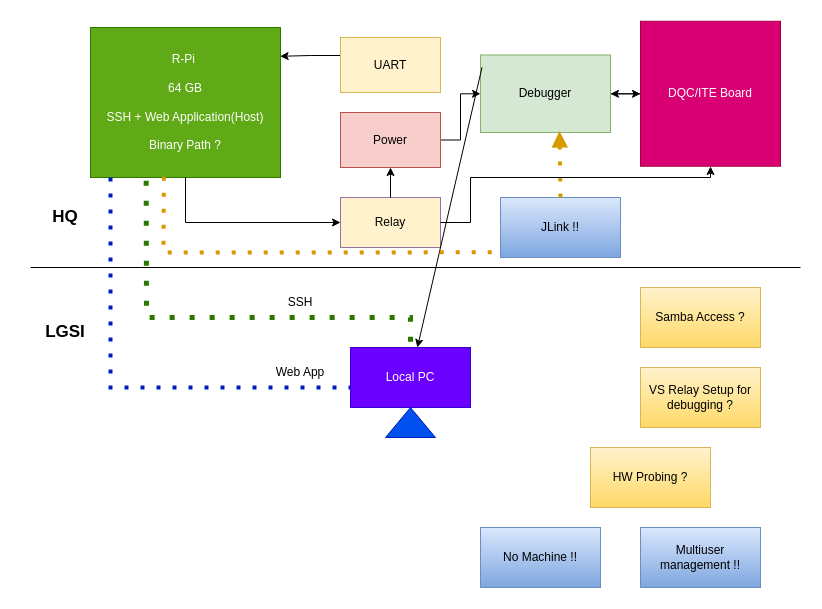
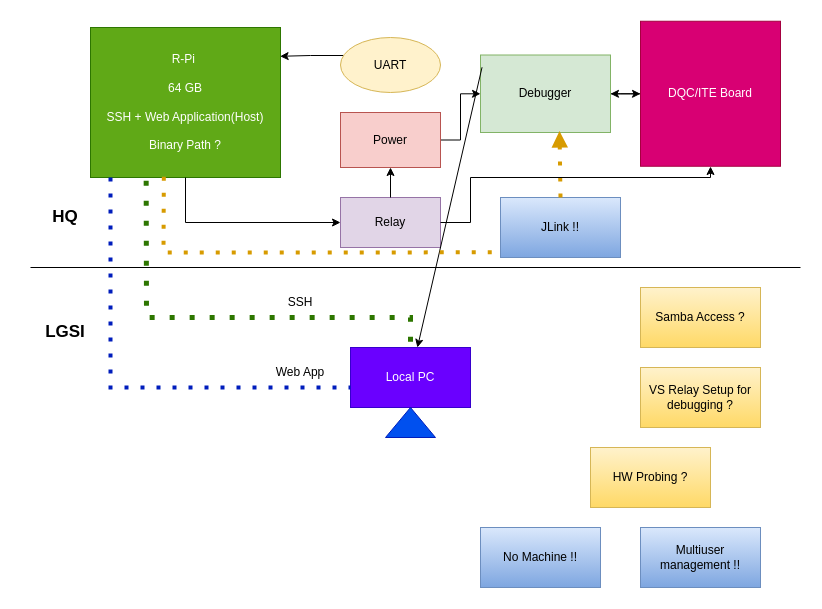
node "UART": shape rectangle -> ellipse
node "Relay": fillcolor #fff2cc -> #e1d5e7
